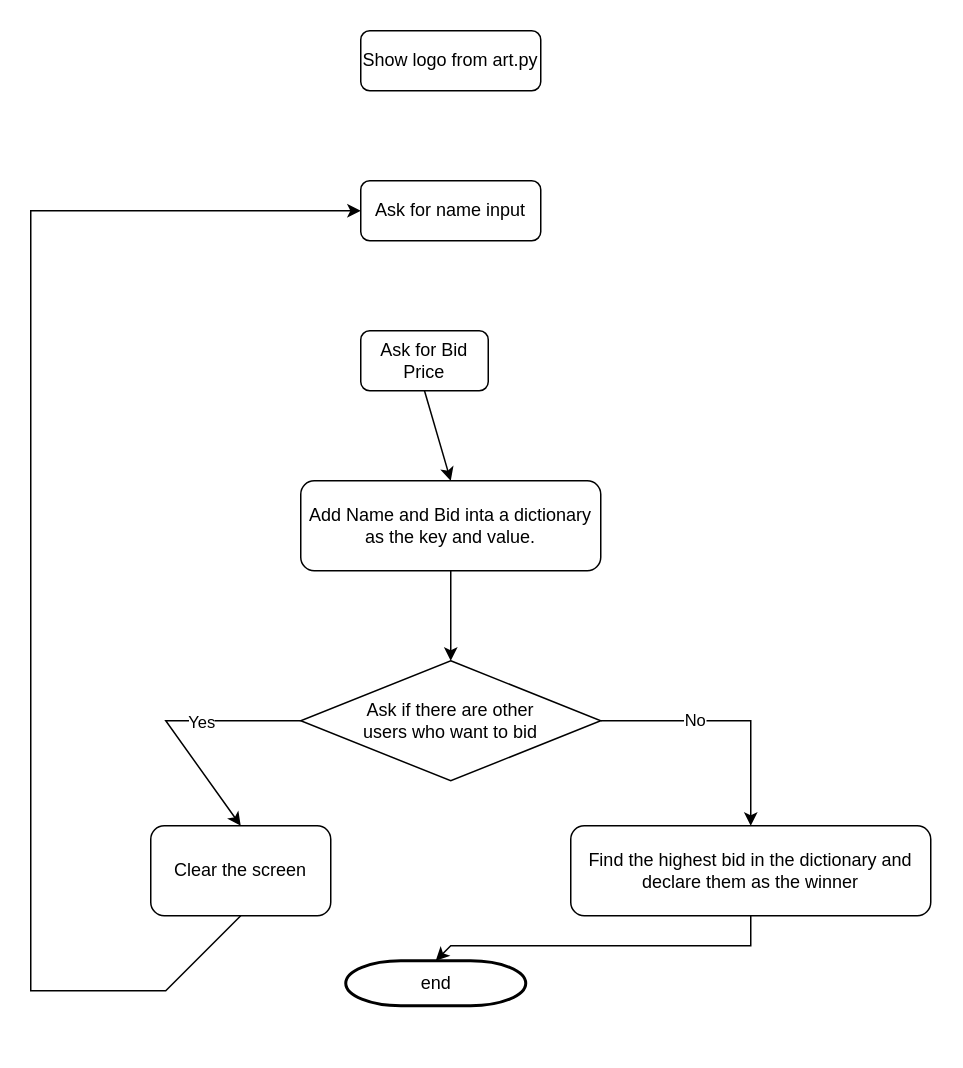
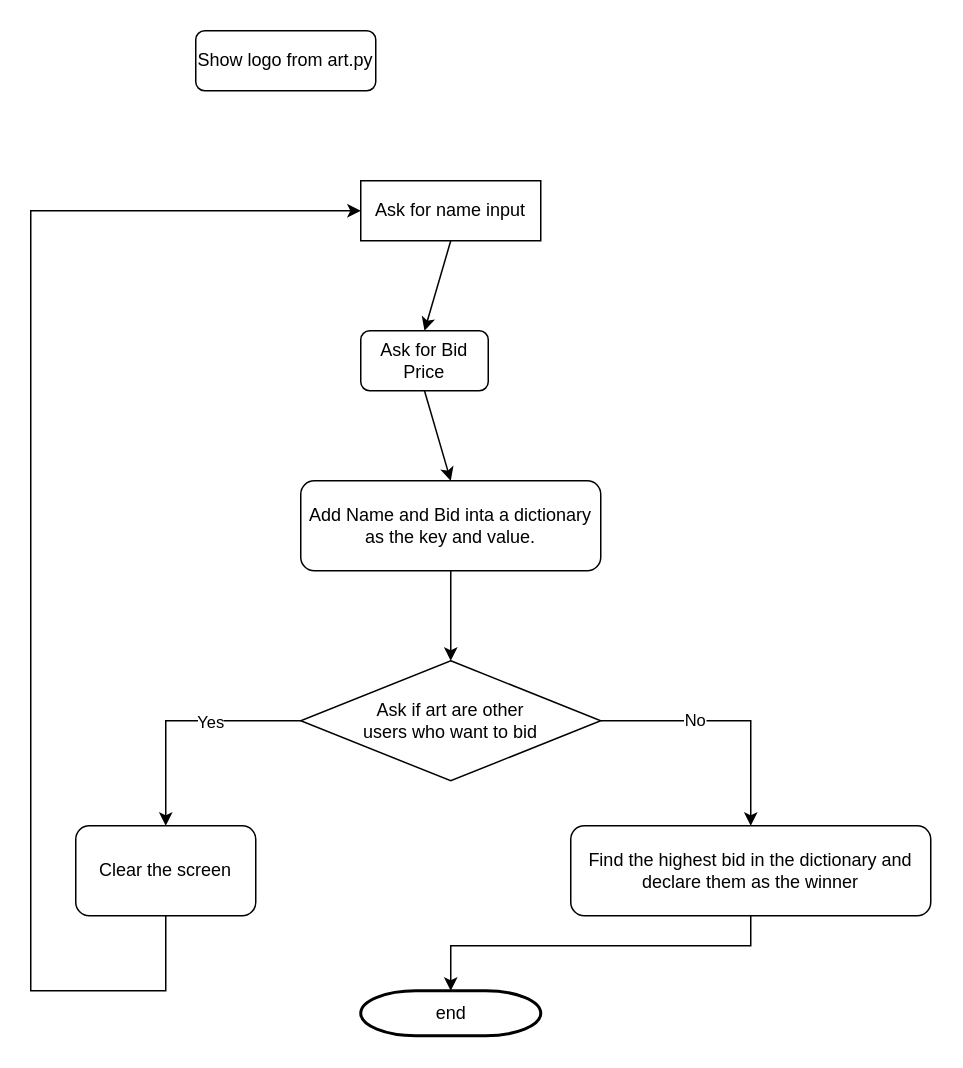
node "Show logo from art.py": moved (451, 61) -> (286, 61)
node "Ask for name input": shape rounded rectangle -> rectangle
edge "Ask for name input" -> "Ask for Bid Price": added
node "Ask if there are other users who want to bid": label "Ask if there are other users who want to bid" -> "Ask if art are other users who want to bid"
node "Clear the screen": moved (241, 871) -> (166, 871)
node "end": moved (436, 983) -> (451, 1013)
